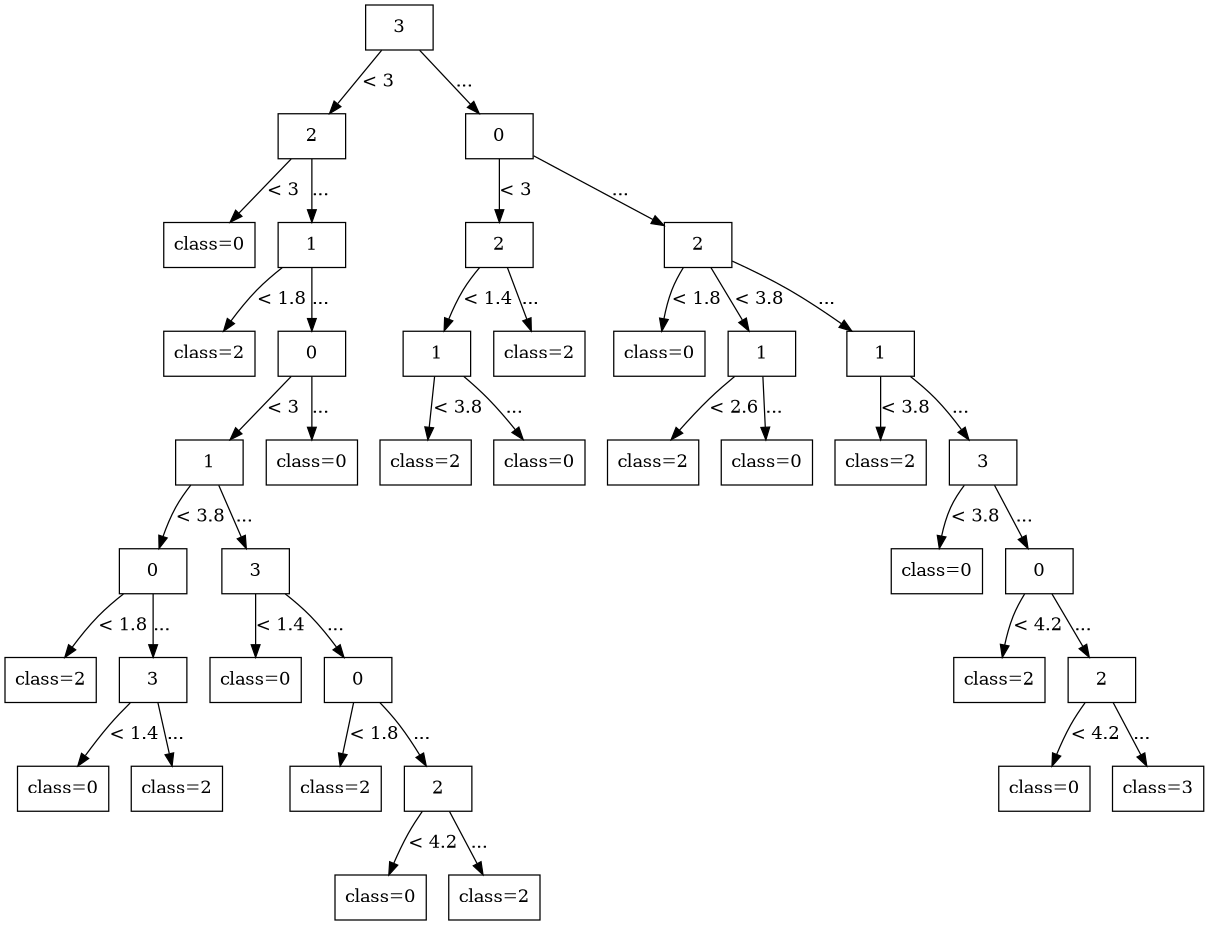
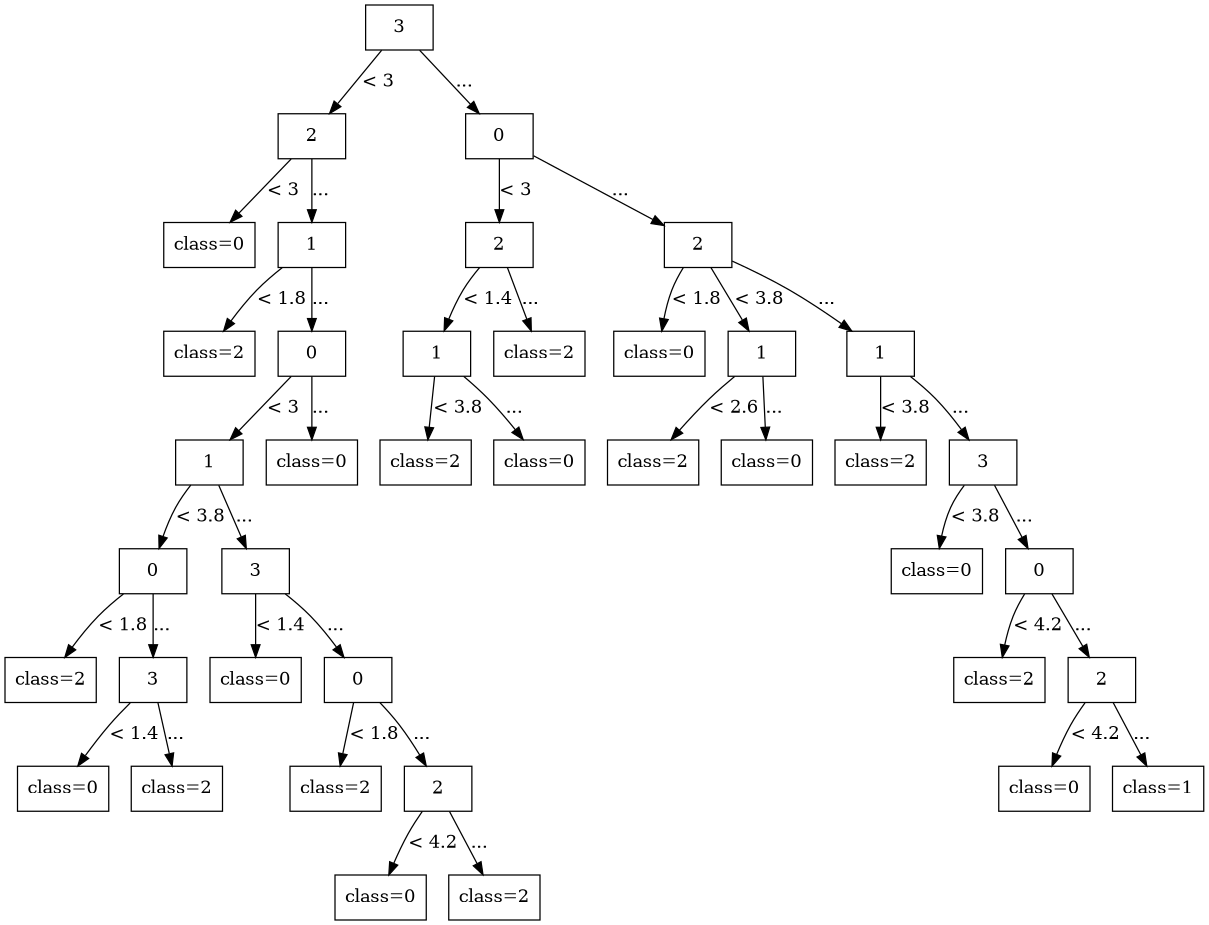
node "class=3": label "class=3" -> "class=1"
